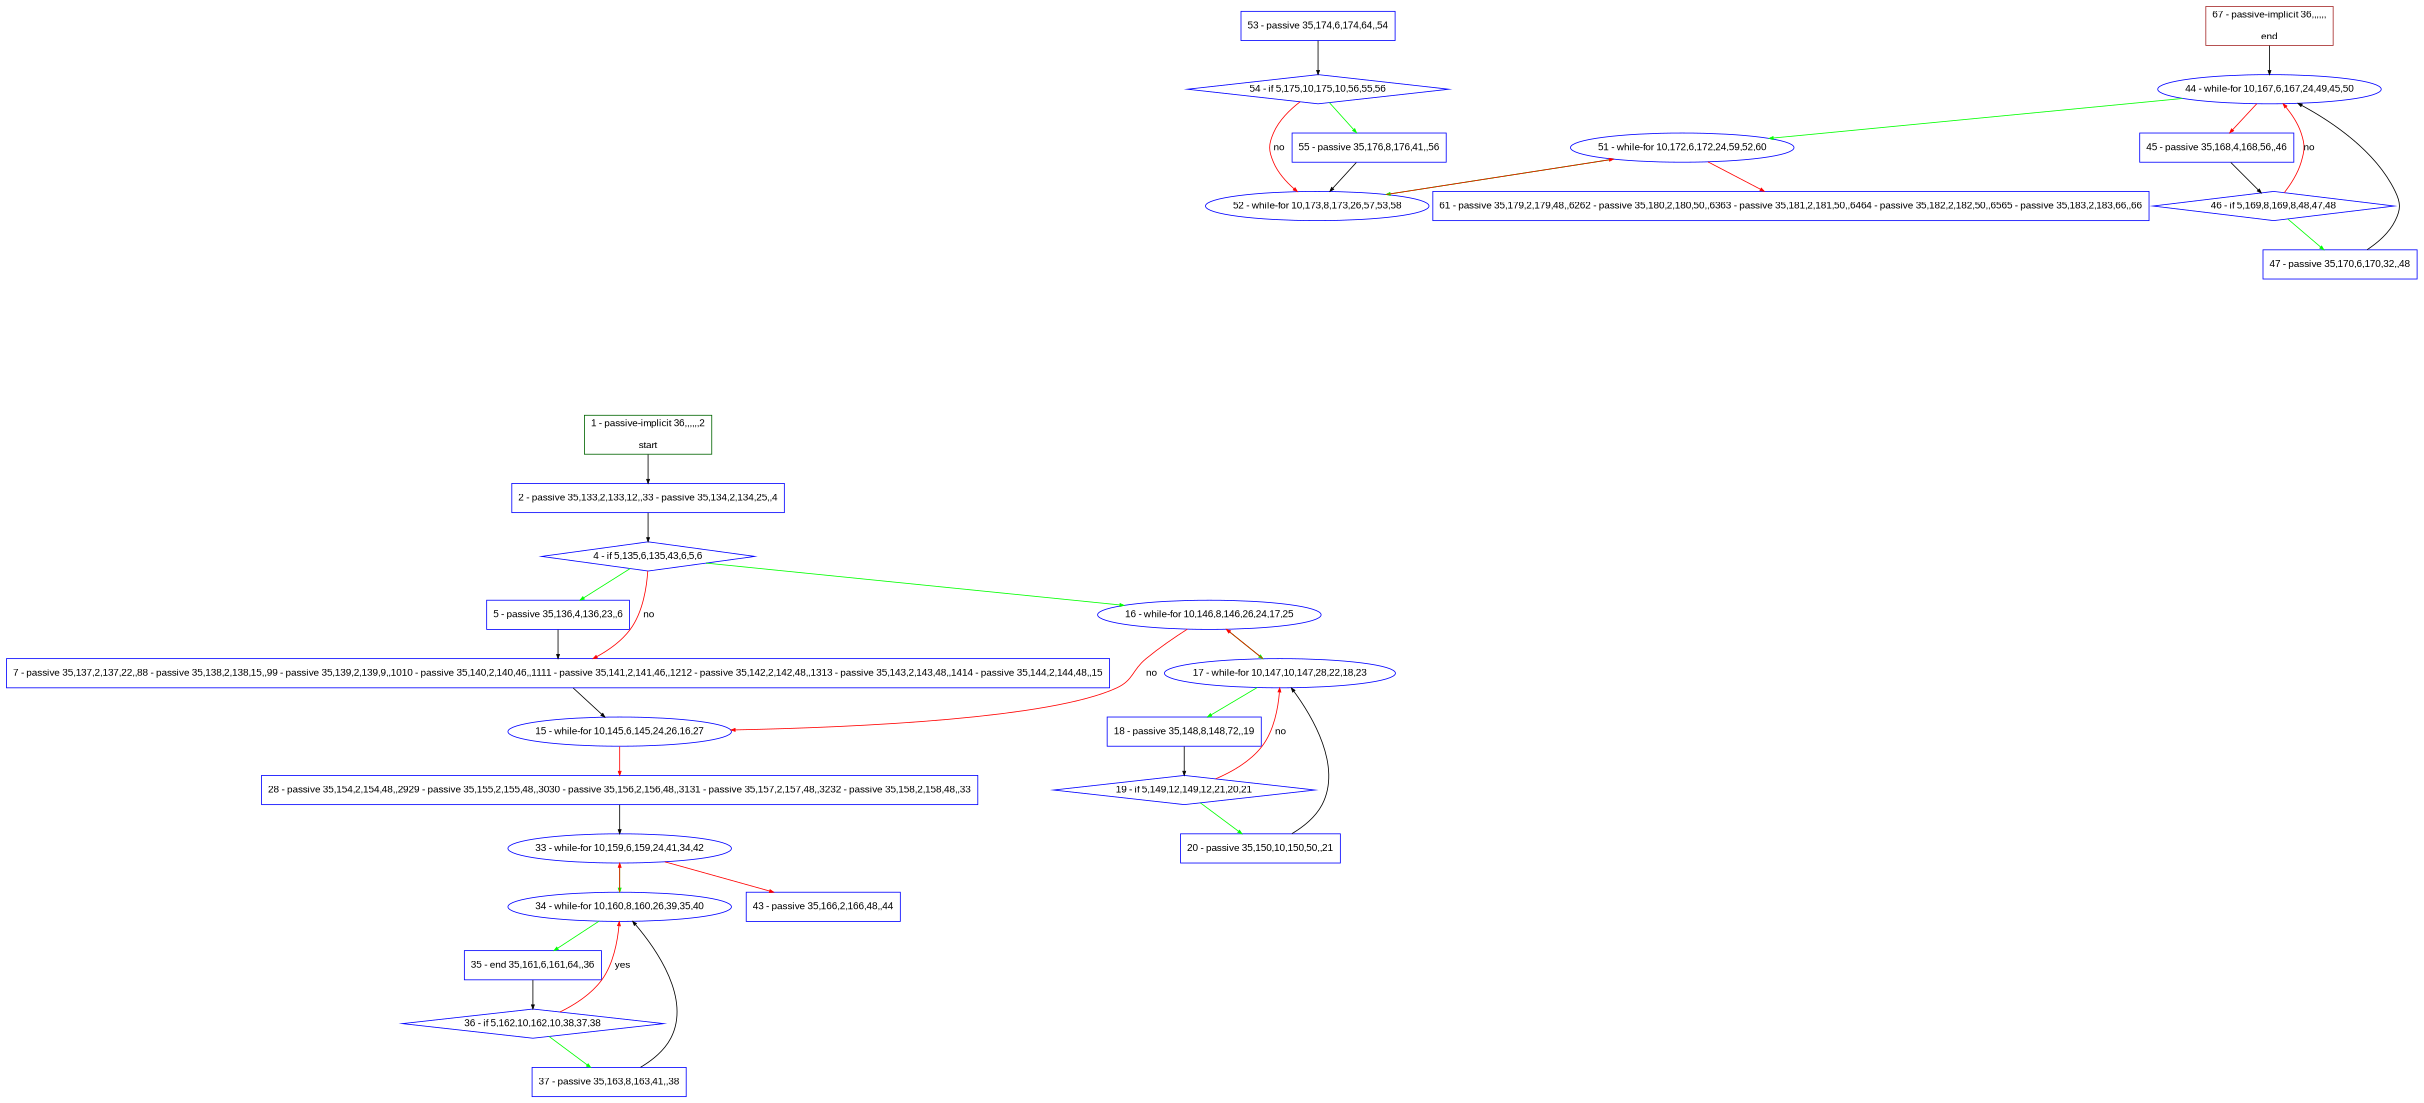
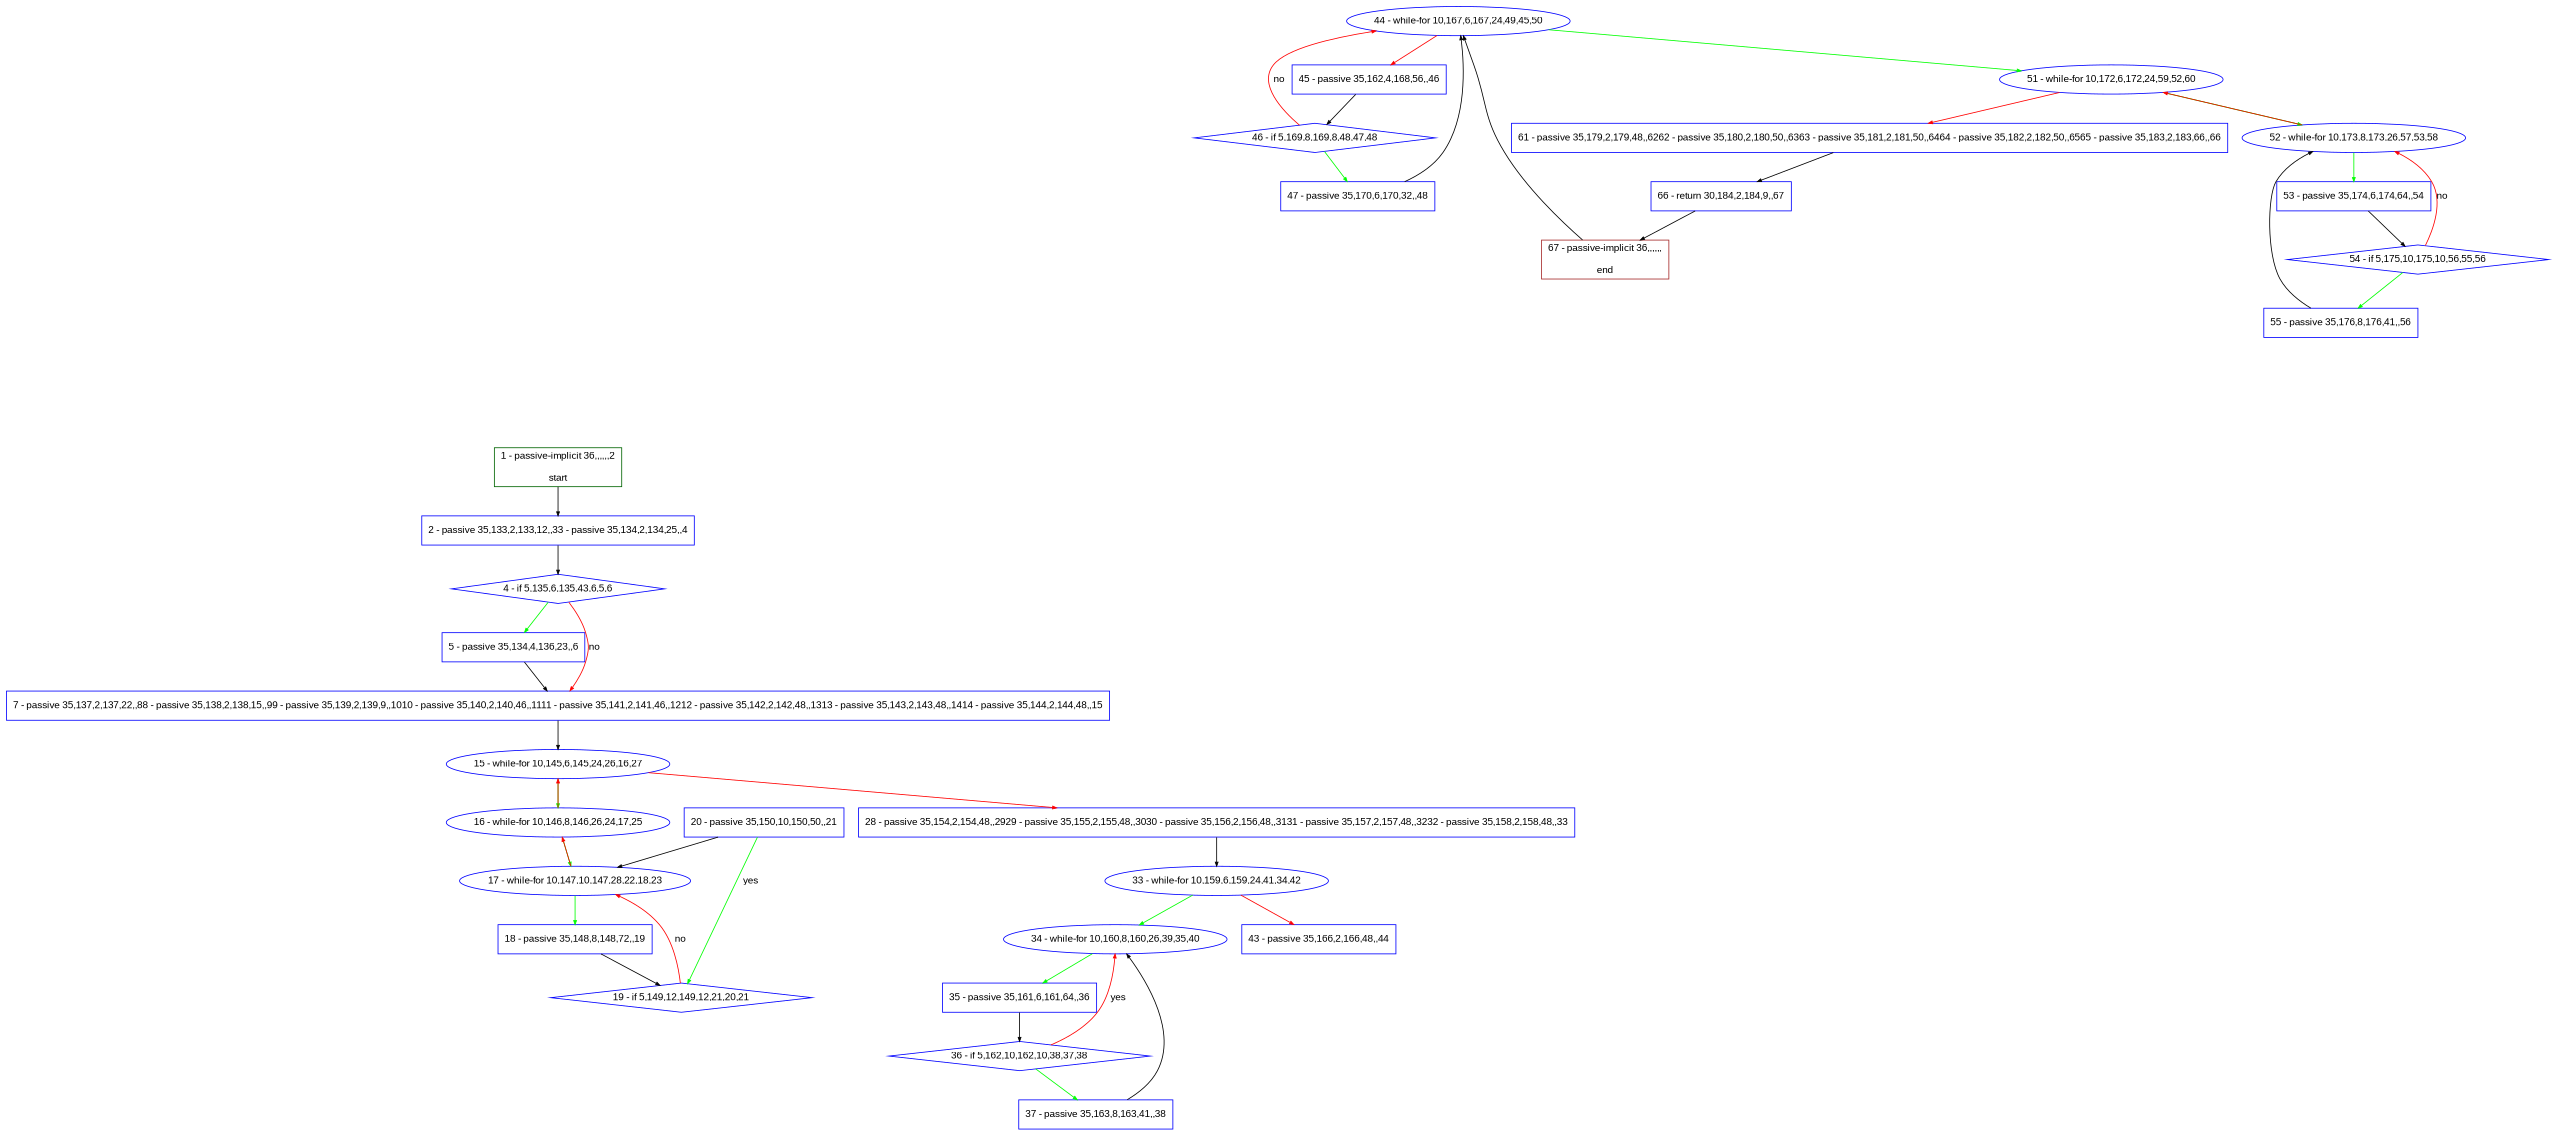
node "45 - passive 35,168,4,168,56,,46": label "45 - passive 35,168,4,168,56,,46" -> "45 - passive 35,162,4,168,56,,46"
edge "52 - while-for 10,173,8,173,26,57,53,58" -> "53 - passive 35,174,6,174,64,,54": added
node "66 - return 30,184,2,184,9,,67": added
edge "4 - if 5,135,6,135,43,6,5,6" -> "16 - while-for 10,146,8,146,26,24,17,25": now "15 - while-for 10,145,6,145,24,26,16,27" -> "16 - while-for 10,146,8,146,26,24,17,25"
node "5 - passive 35,136,4,136,23,,6": label "5 - passive 35,136,4,136,23,,6" -> "5 - passive 35,134,4,136,23,,6"
edge "19 - if 5,149,12,149,12,21,20,21" -> "20 - passive 35,150,10,150,50,,21": reversed
edge "34 - while-for 10,160,8,160,26,39,35,40" -> "33 - while-for 10,159,6,159,24,41,34,42": removed
node "35 - end 35,161,6,161,64,,36": label "35 - end 35,161,6,161,64,,36" -> "35 - passive 35,161,6,161,64,,36"
